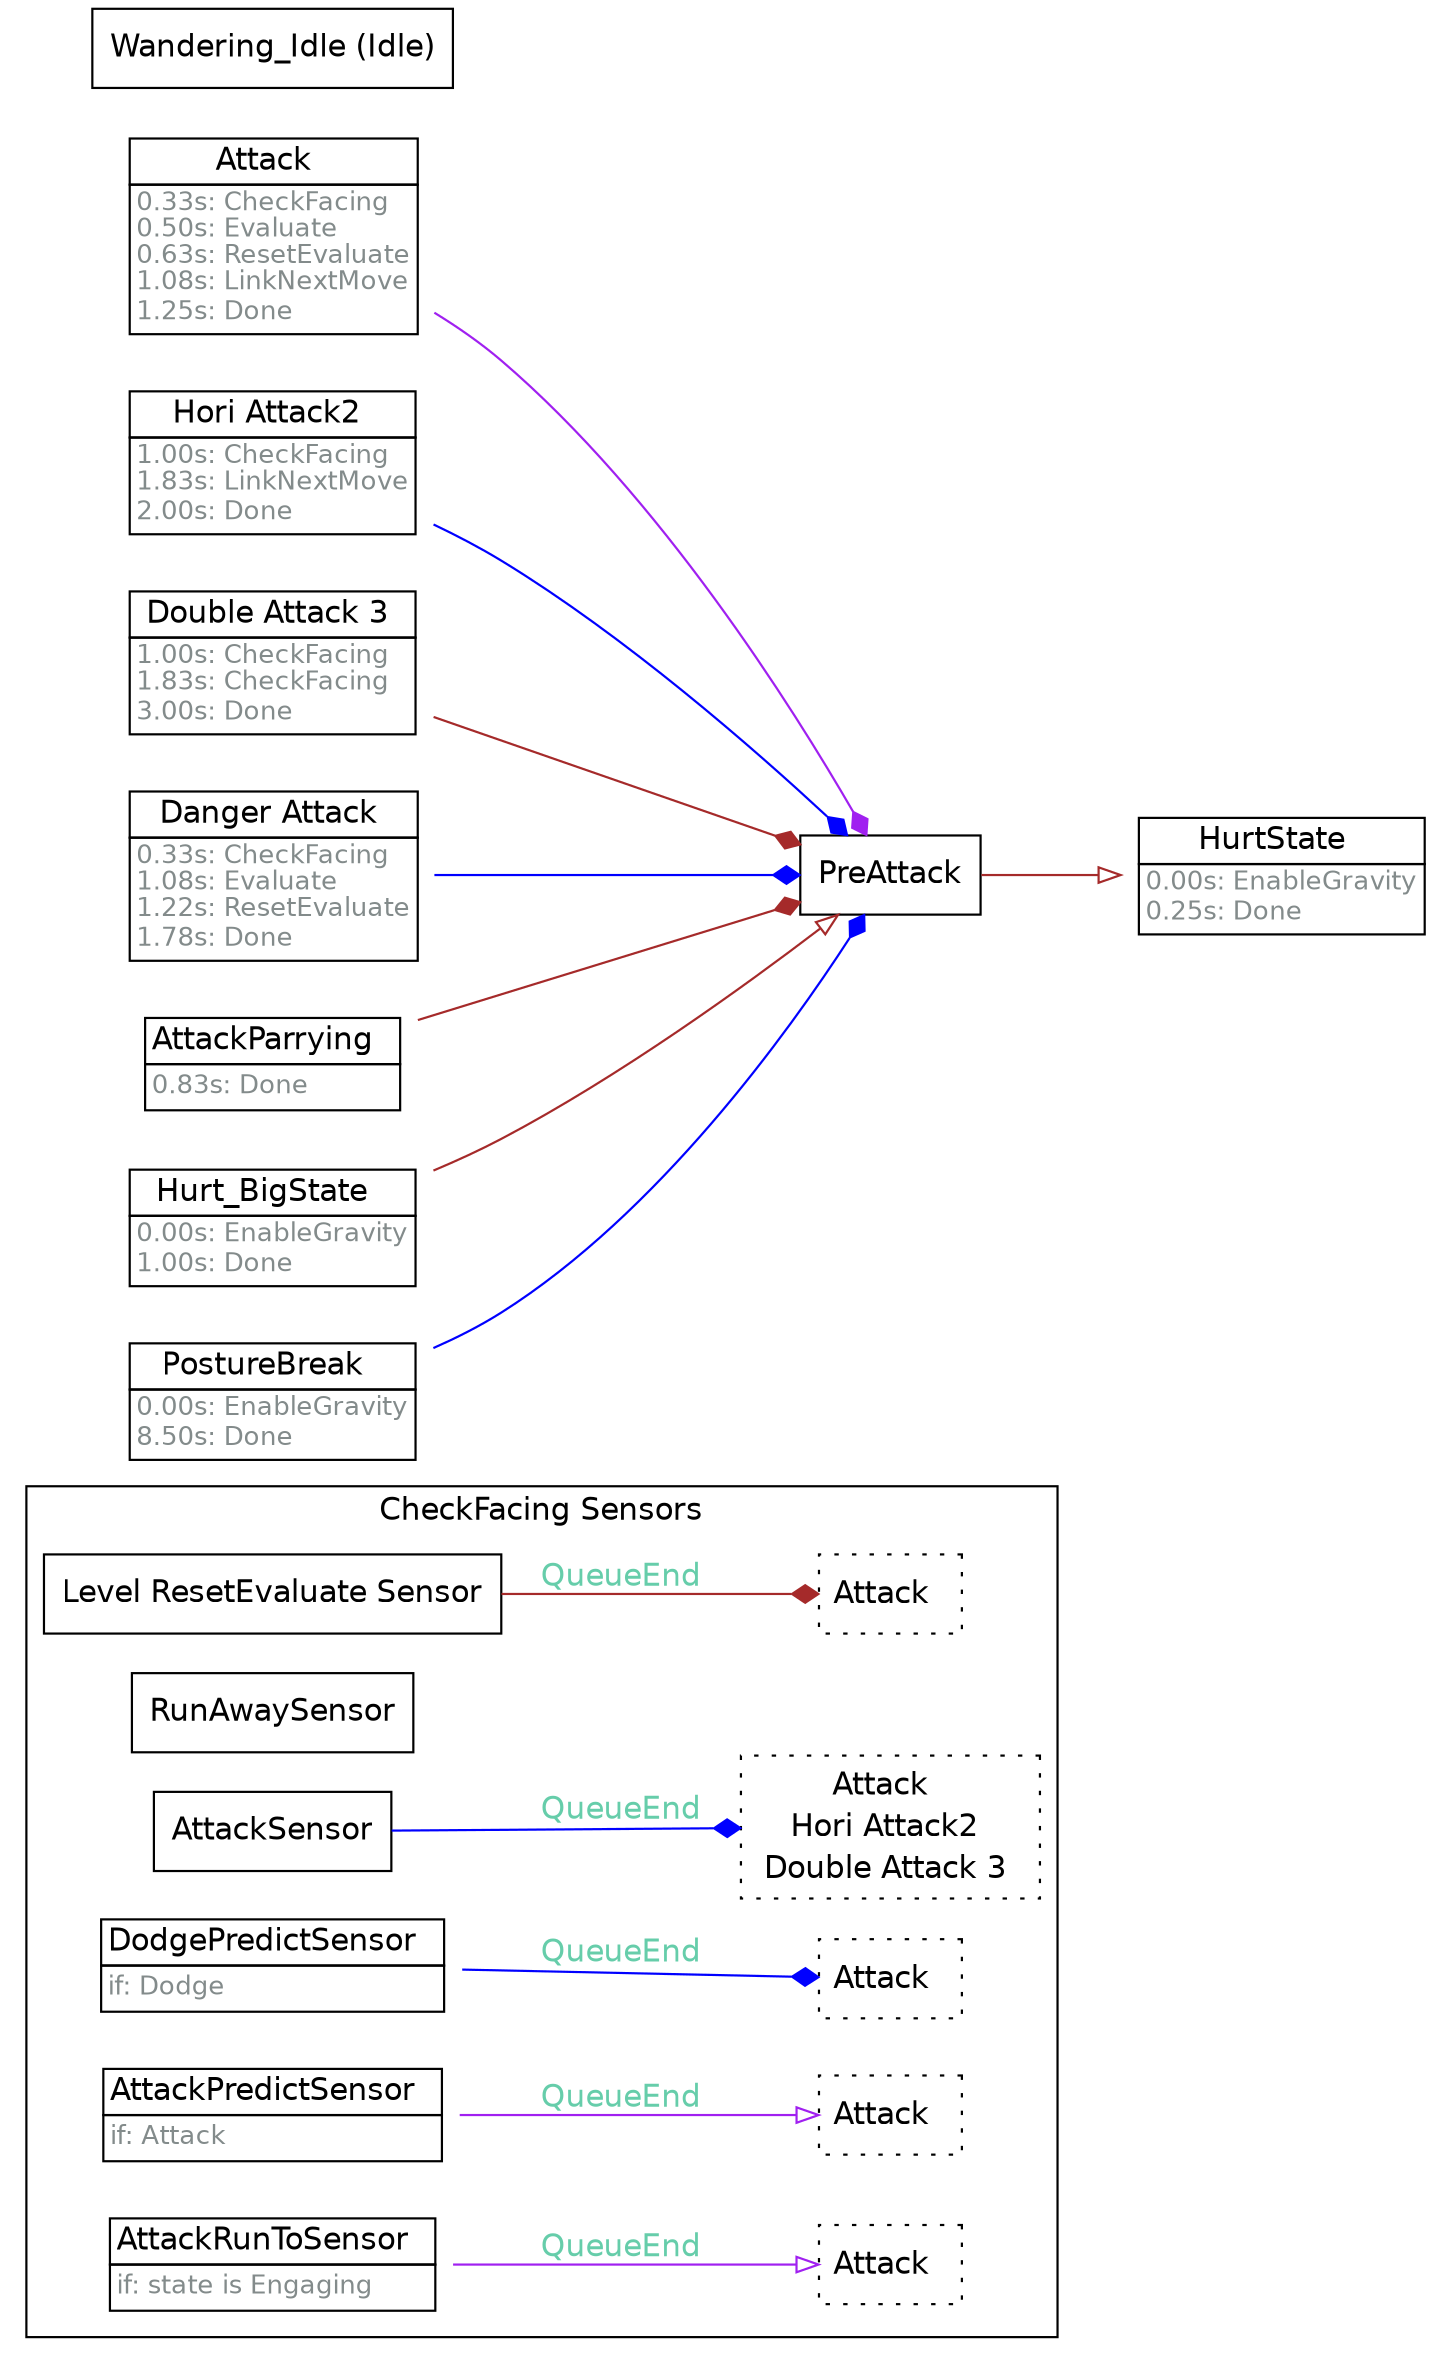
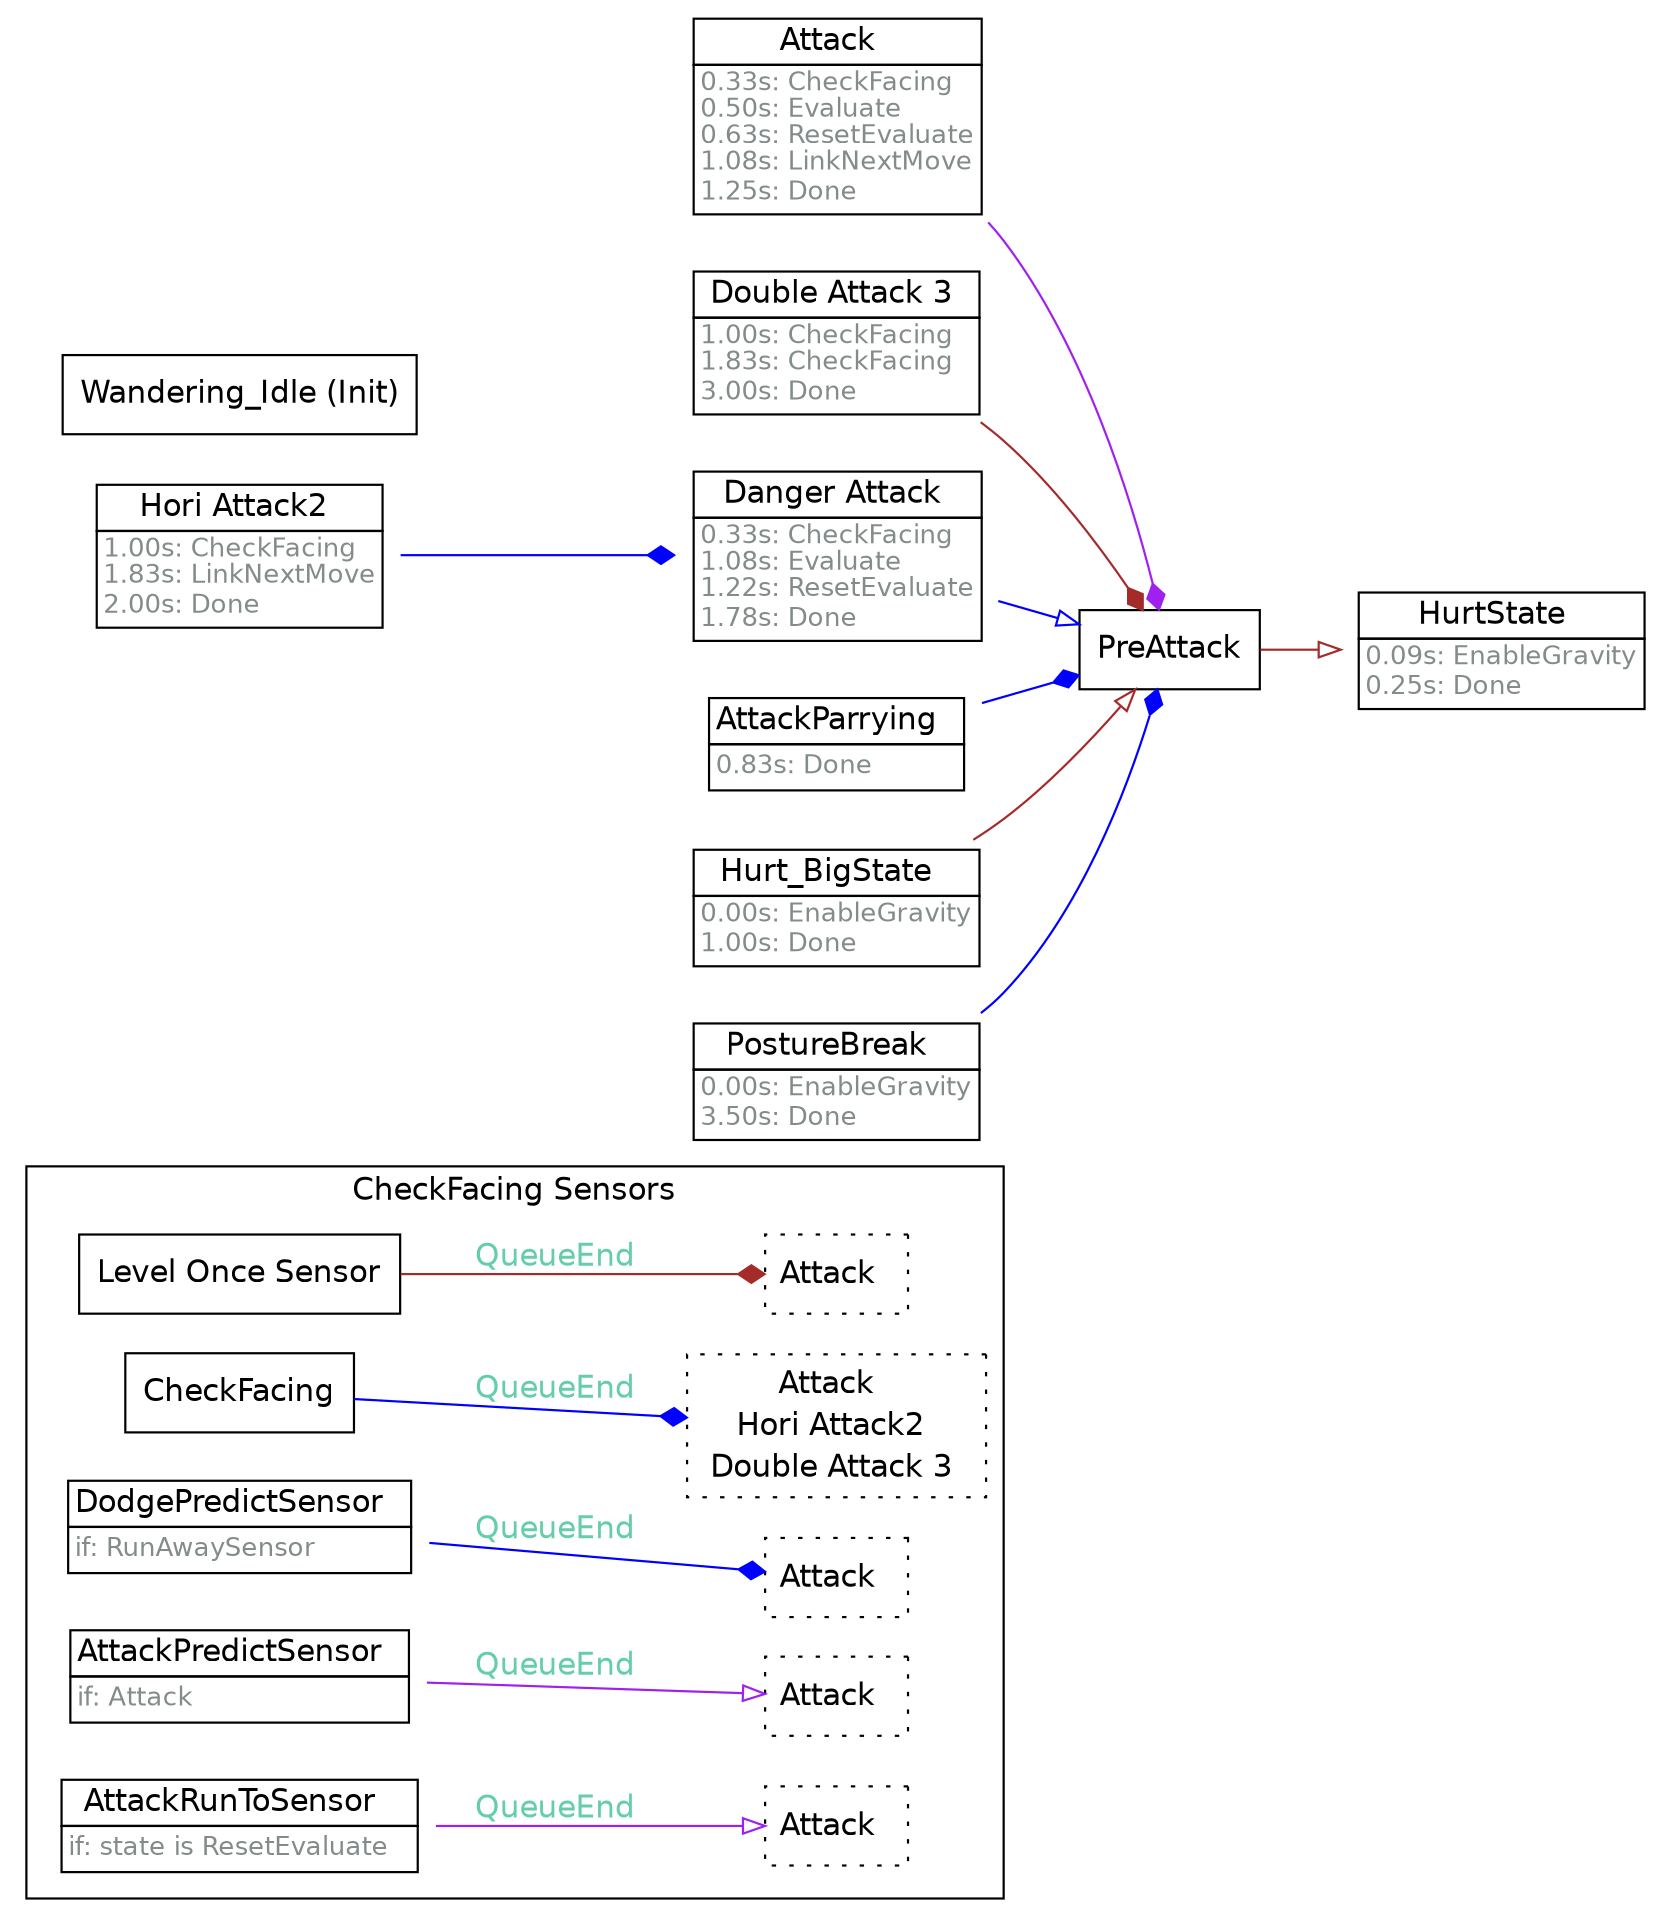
node "Wandering_Idle (Idle)": label "Wandering_Idle (Idle)" -> "Wandering_Idle (Init)"
edge "Hori Attack2" -> "PreAttack": now "Hori Attack2" -> "Danger Attack"
edge "Danger Attack" -> "PreAttack": arrowhead diamond -> onormal
node "HurtState": text "0.00s: EnableGravity" -> "0.09s: EnableGravity"
edge "AttackParrying" -> "PreAttack": color brown -> blue
node "PostureBreak": text "8.50s: Done" -> "3.50s: Done"
node "Level ResetEvaluate Sensor": label "Level ResetEvaluate Sensor" -> "Level Once Sensor"
node "RunAwaySensor": removed
node "AttackSensor": label "AttackSensor" -> "CheckFacing"
node "DodgePredictSensor": text "if: Dodge" -> "if: RunAwaySensor"
node "AttackRunToSensor": text "if: state is Engaging" -> "if: state is ResetEvaluate"
